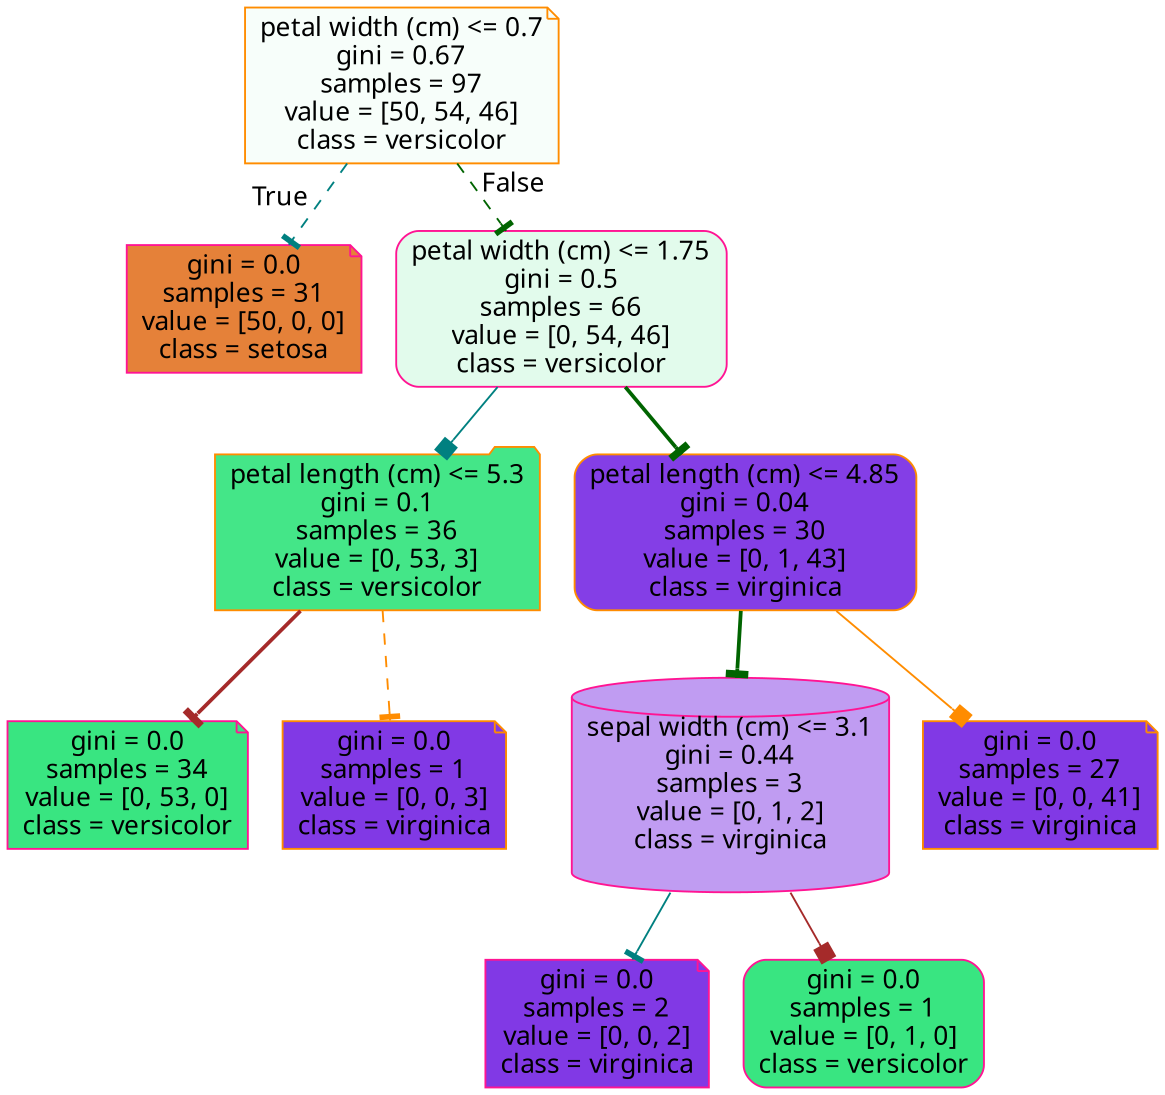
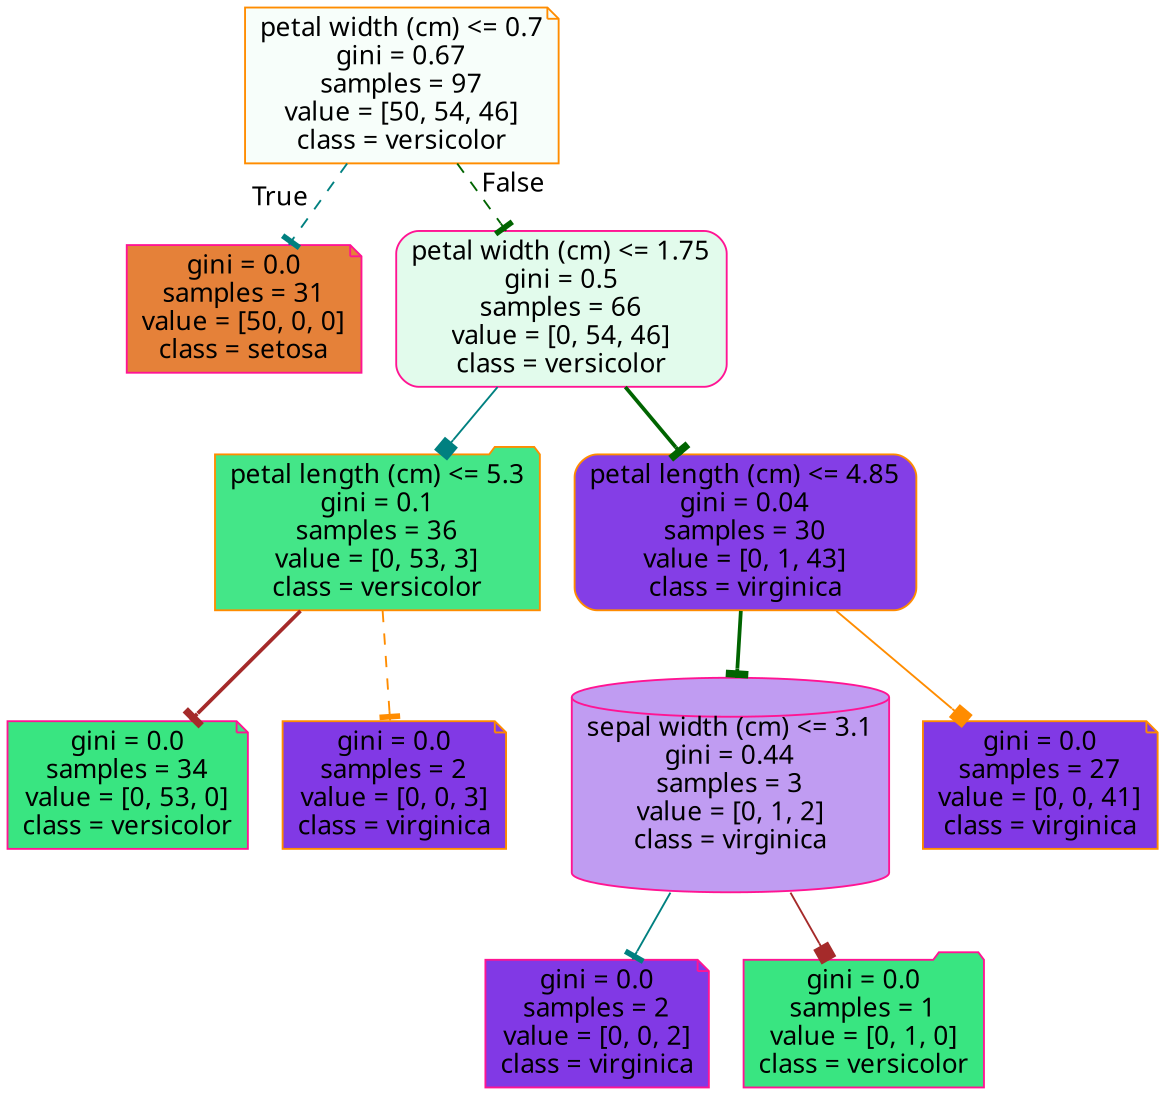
node "gini = 0.0 samples = 1 value = [0, 0, 3] class = virginica": label "gini = 0.0 samples = 1 value = [0, 0, 3] class = virginica" -> "gini = 0.0 samples = 2 value = [0, 0, 3] class = virginica"
node "gini = 0.0 samples = 1 value = [0, 1, 0] class = versicolor": shape box -> folder
